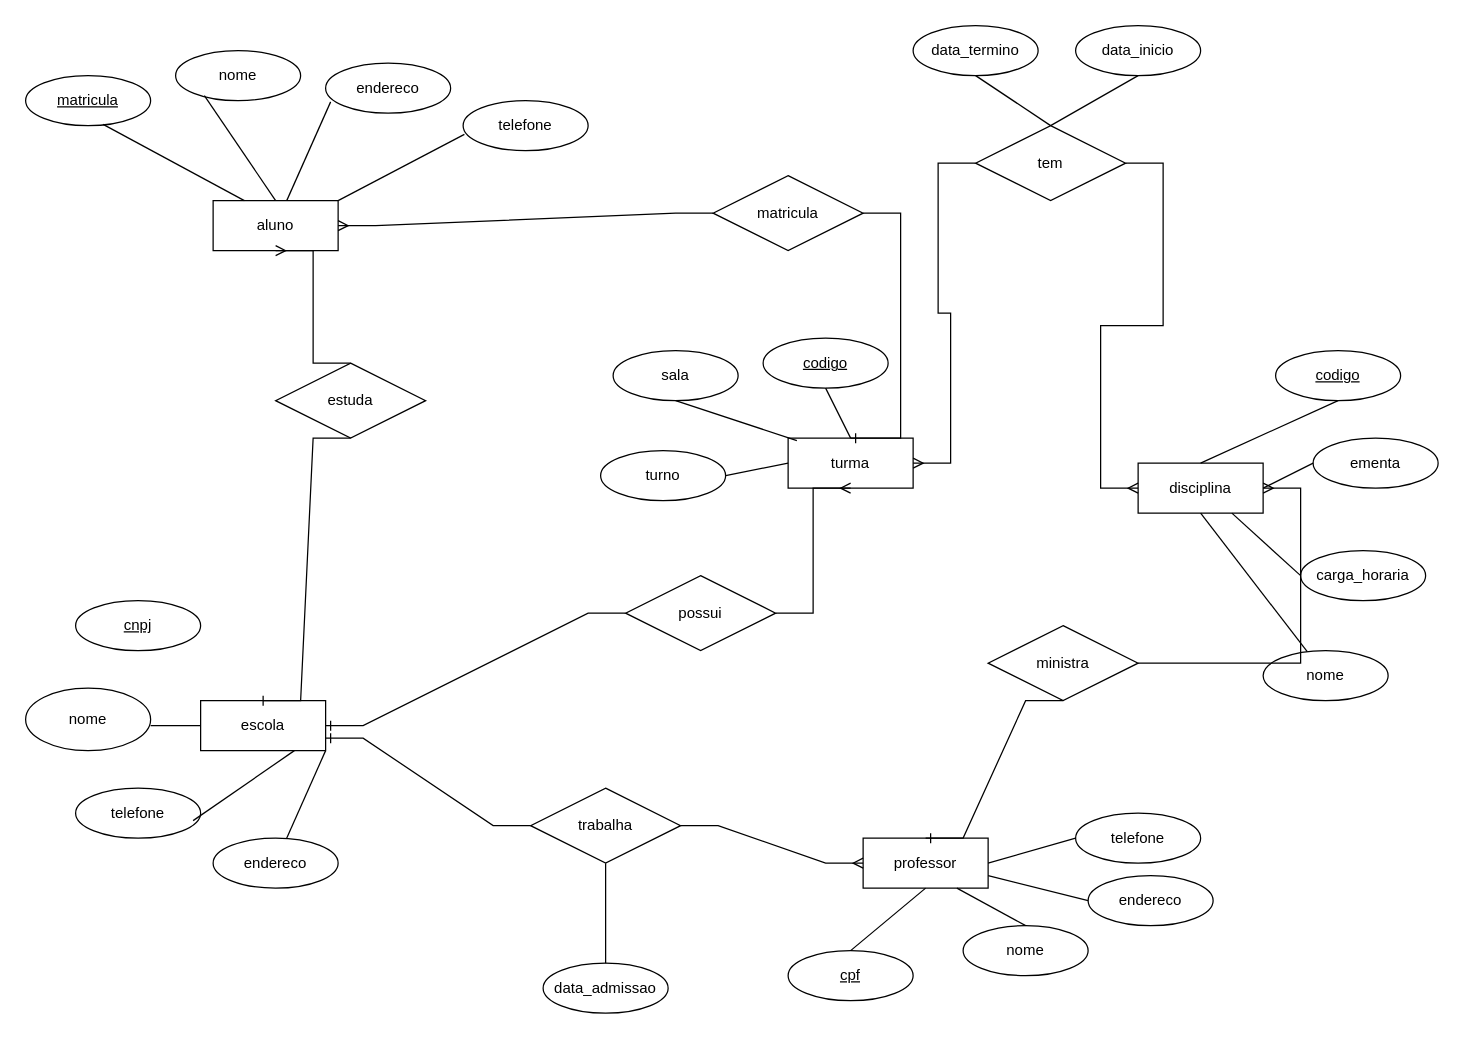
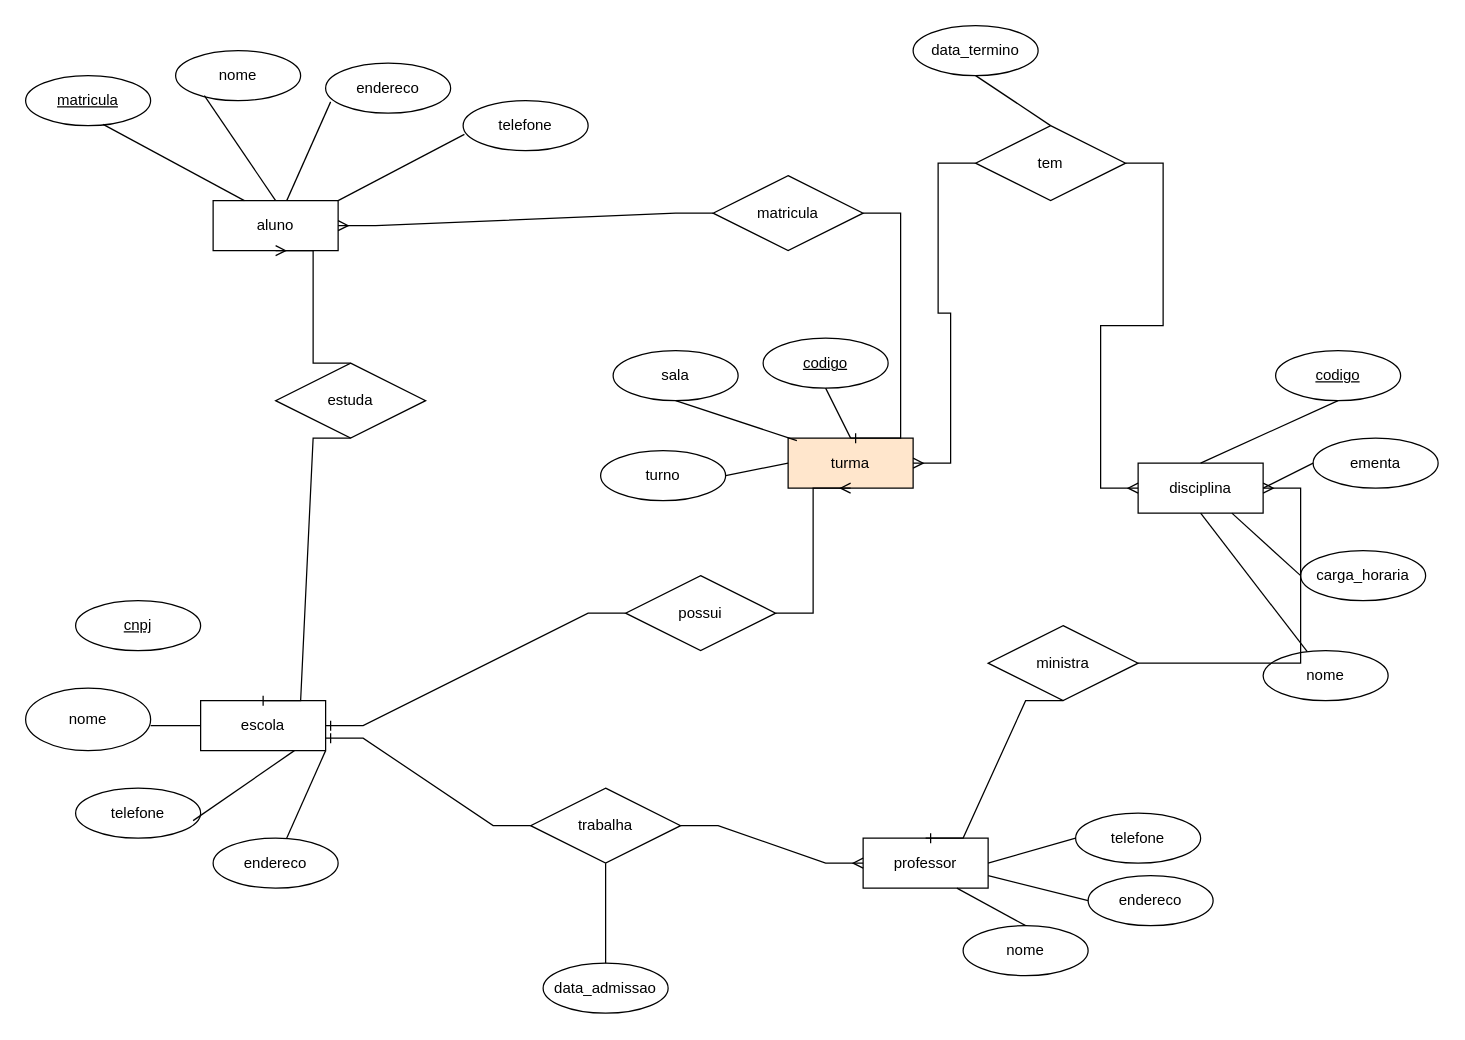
node "data_inicio": removed
edge "data_inicio" -- "tem": removed
node "turma": fillcolor #ffffff -> #ffe6cc
edge "professor" -- "cpf": removed
node "cpf": removed
